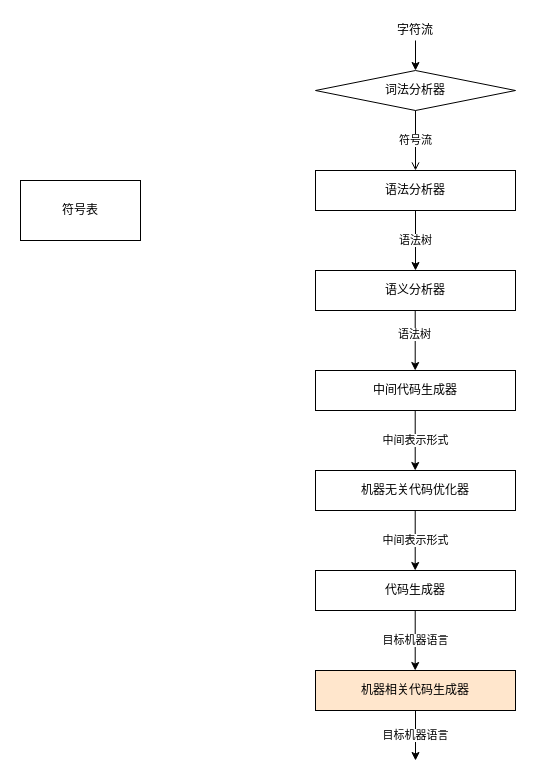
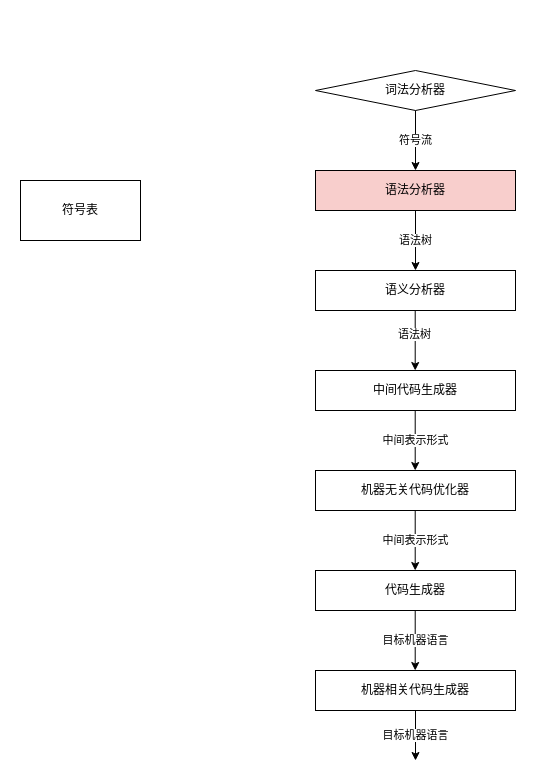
node "字符流": removed
edge "字符流" -> "词法分析器": removed
edge "词法分析器" -> "语法分析器": arrowhead open -> classic
node "语法分析器": fillcolor #ffffff -> #f8cecc
node "机器相关代码生成器": fillcolor #ffe6cc -> #ffffff
